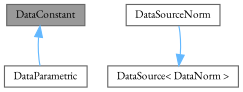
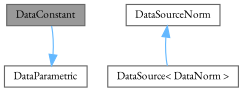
edge "DataSourceNorm" -> "DataSource< DataNorm >": reversed
edge "DataParametric" -> "DataConstant": reversed
